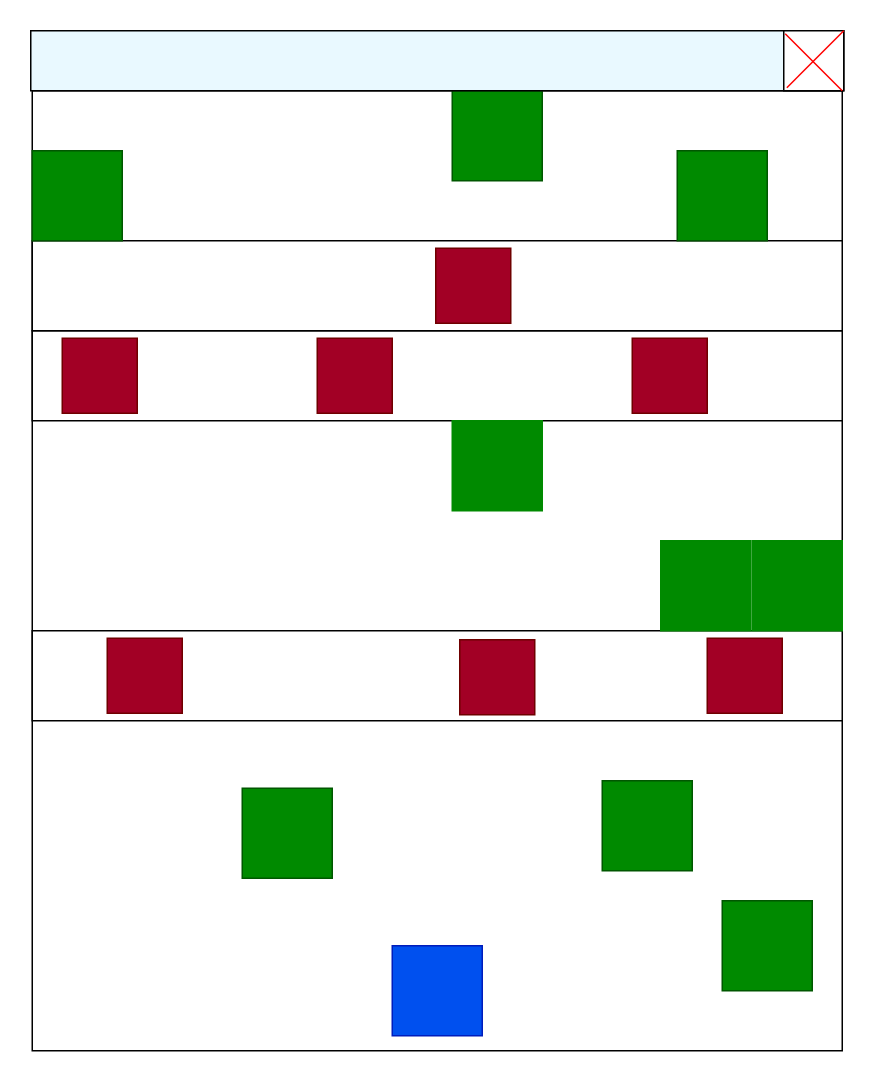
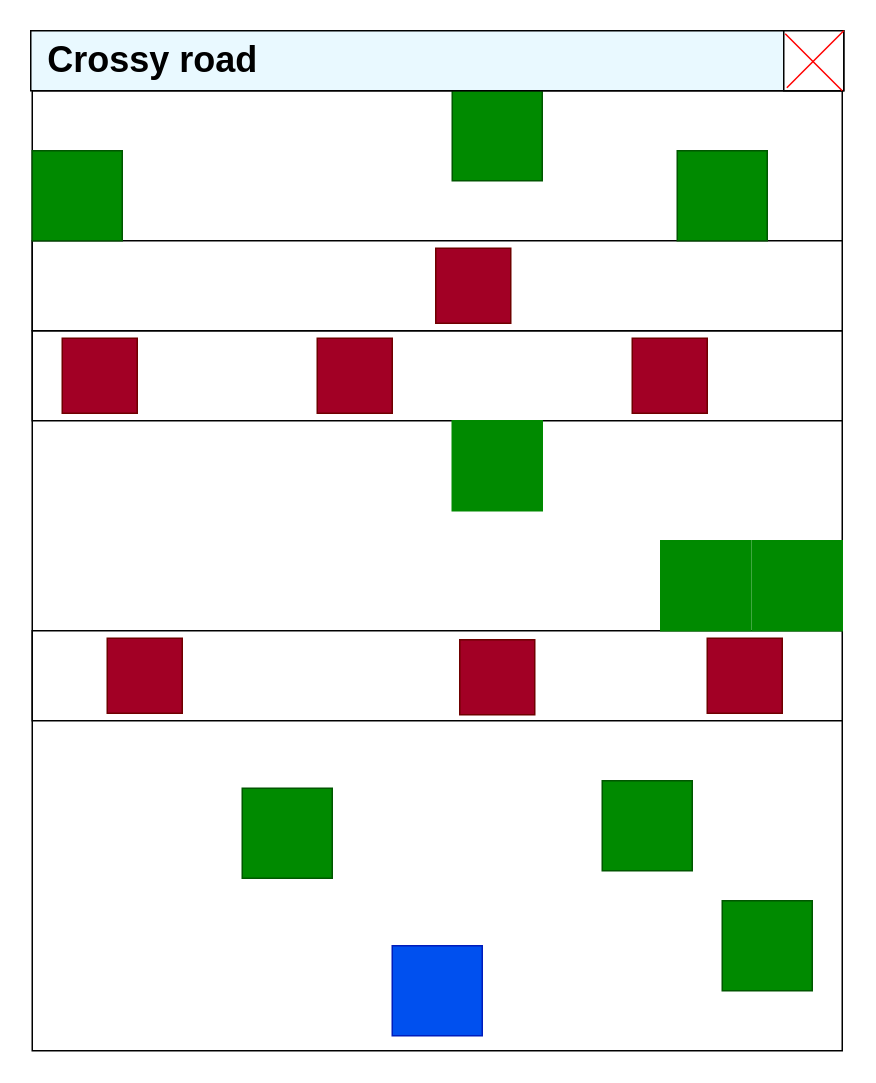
node "Crossy road": added
